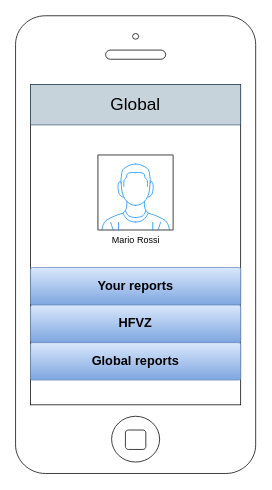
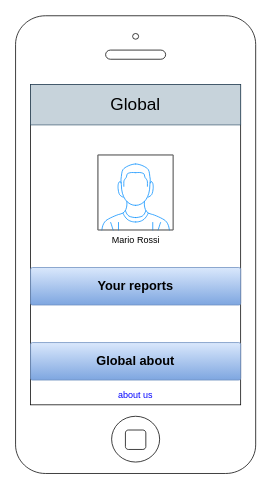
node "HFVZ": removed
node "Global reports": label "Global reports" -> "Global about"
node "about us": added
